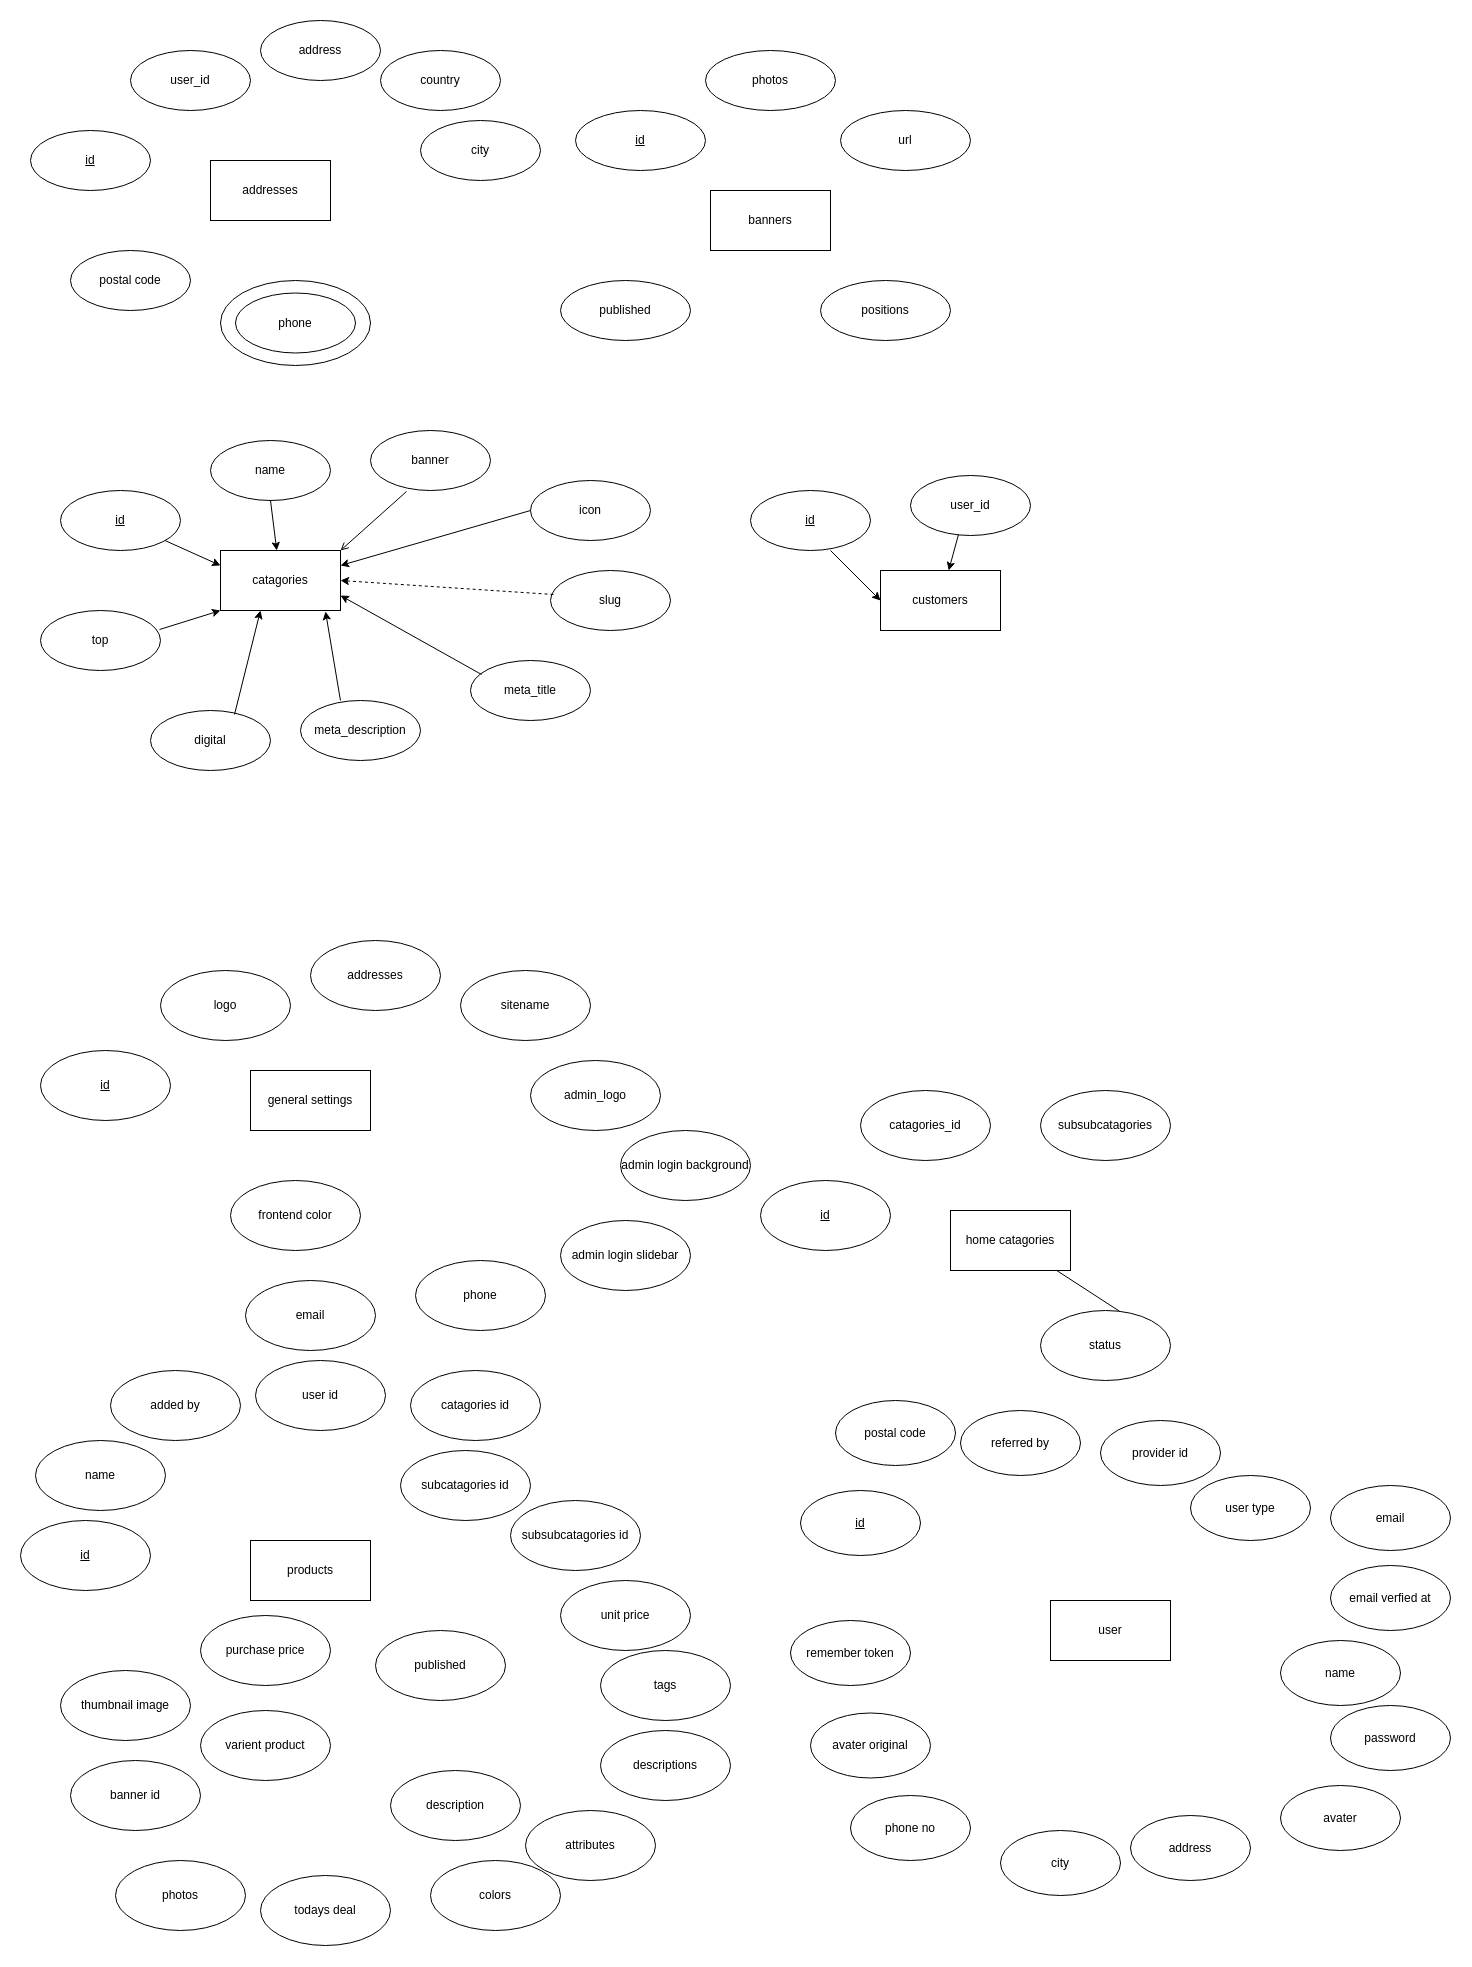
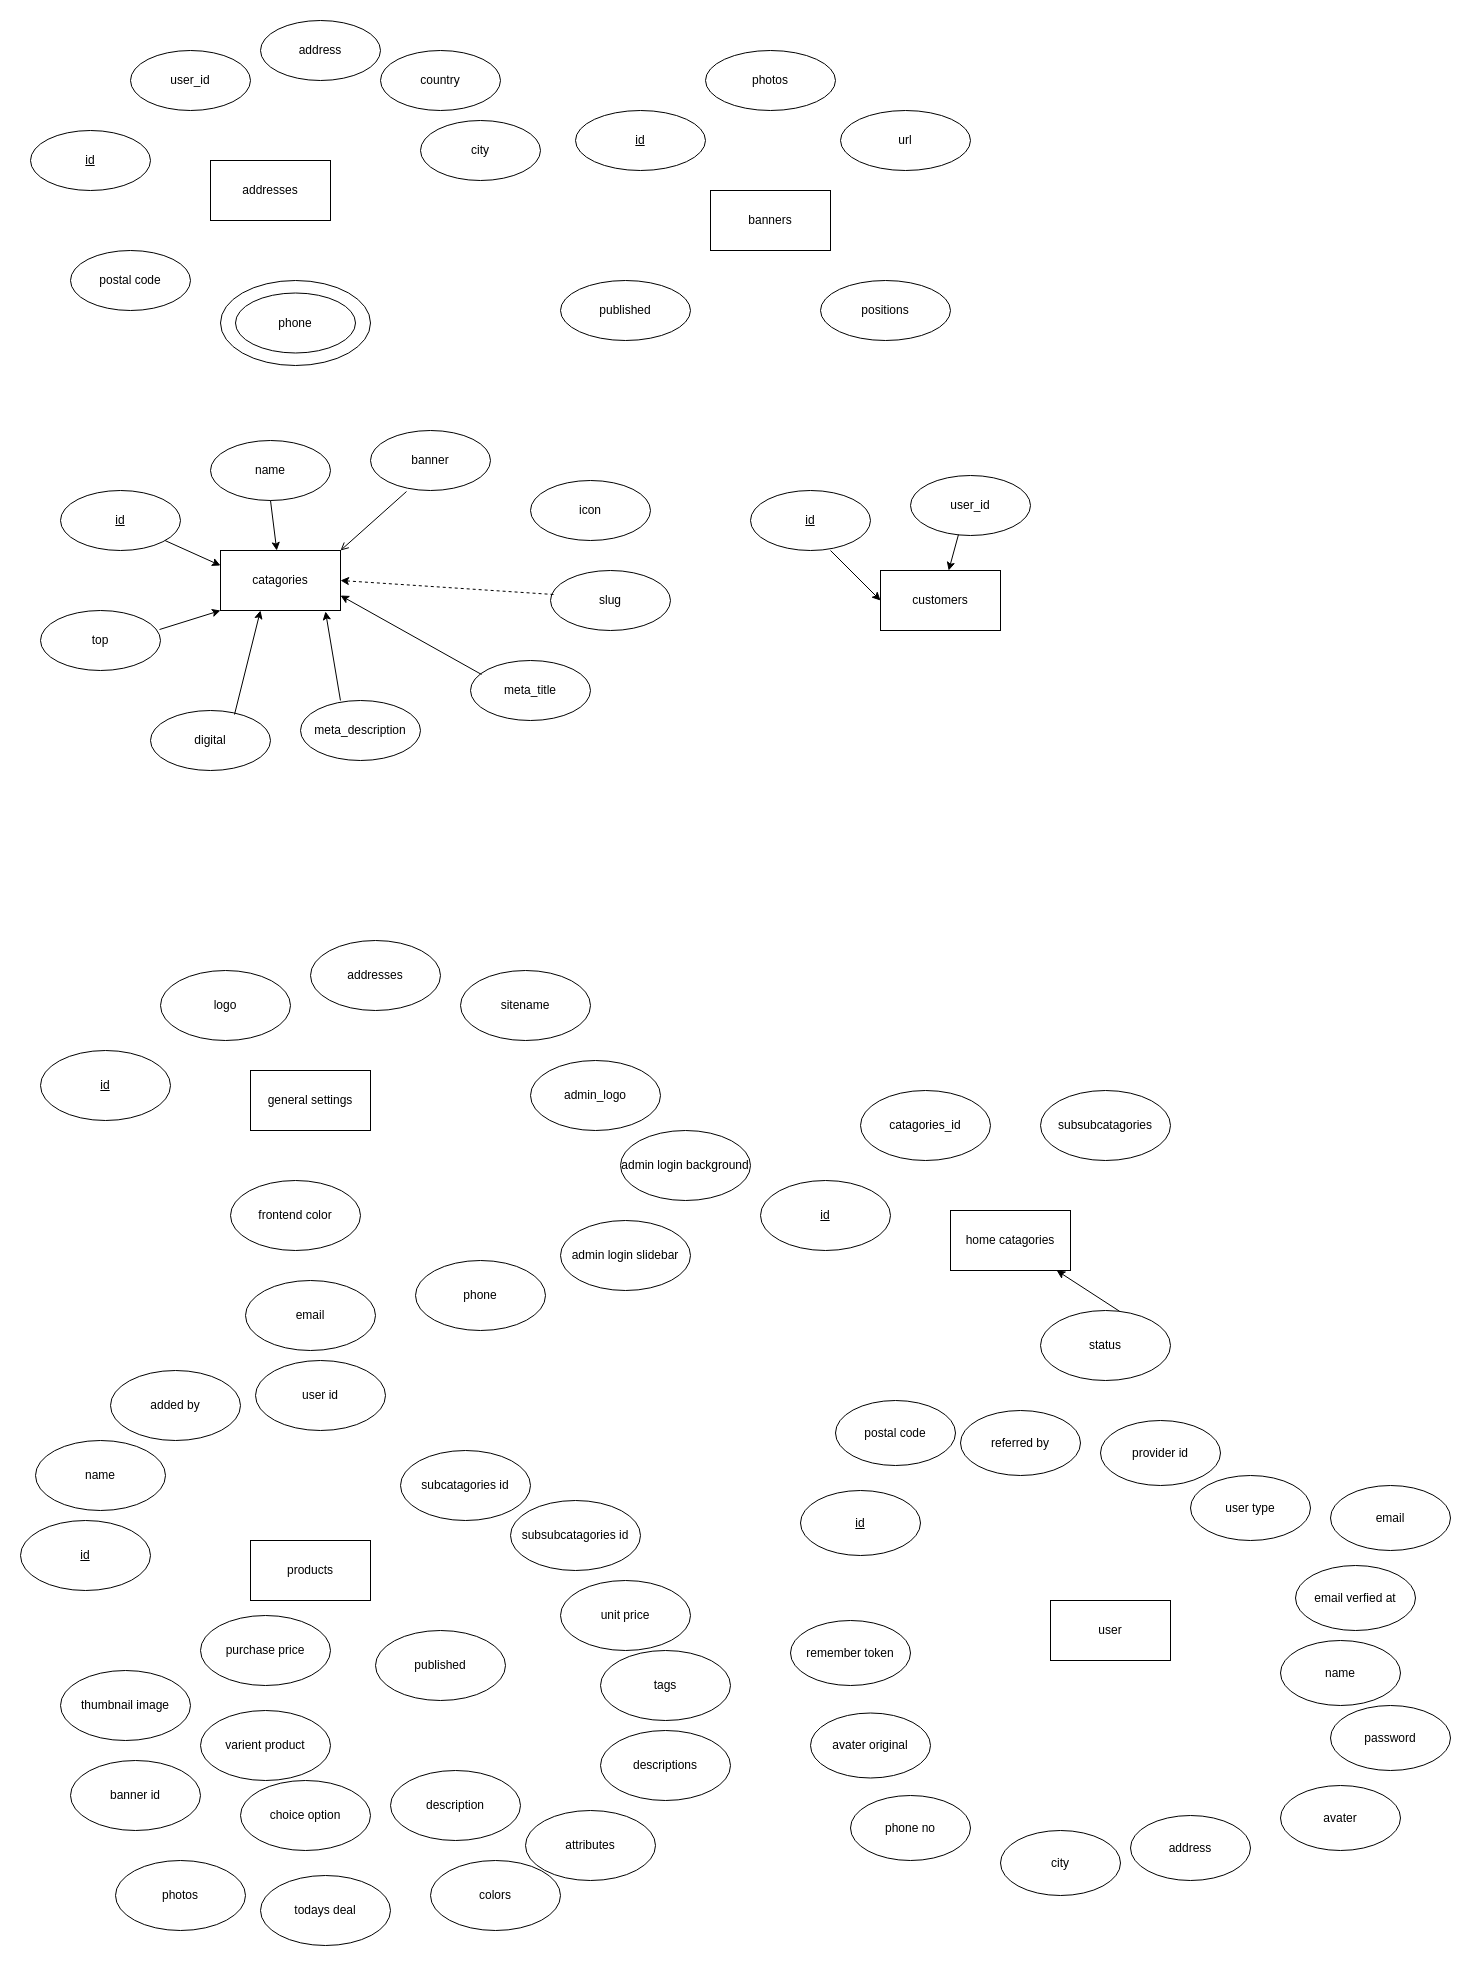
edge "icon" -> "catagories": removed
edge "home catagories" -- "status": arrowhead none -> classic
node "catagories id": removed
node "email verfied at": moved (1391, 1598) -> (1356, 1598)
node "choice option": added
